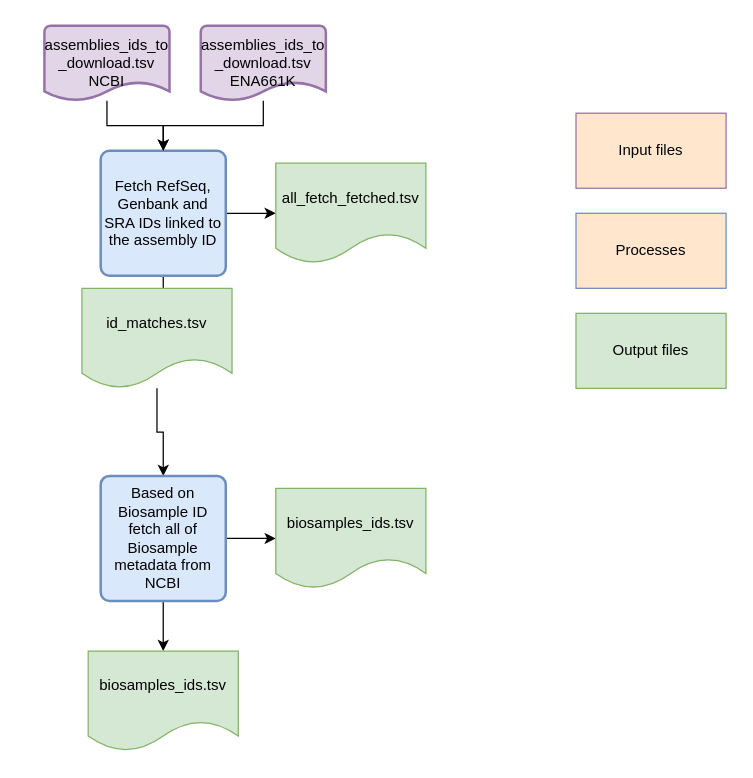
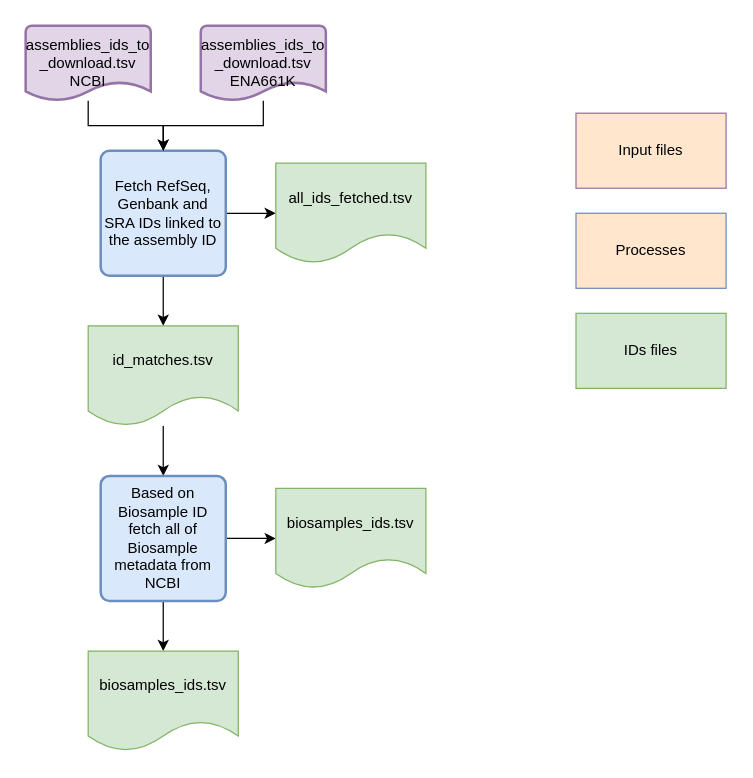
node "assemblies_ids_to _download.tsv NCBI": moved (107, 63) -> (88, 63)
node "all_fetch_fetched.tsv": label "all_fetch_fetched.tsv" -> "all_ids_fetched.tsv"
node "id_matches.tsv": moved (157, 338) -> (163, 376)
node "Output files": label "Output files" -> "IDs files"
